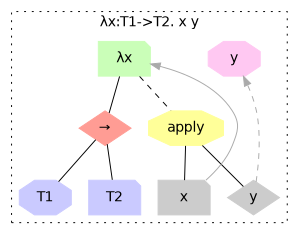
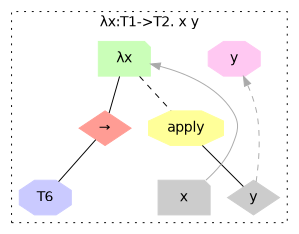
edge "apply" -- "x": removed
node "T1": label "T1" -> "T6"
node "T2": removed
